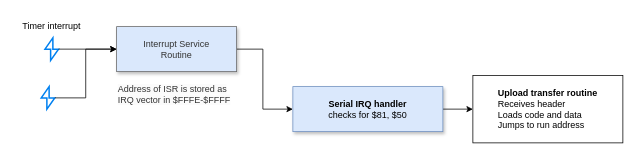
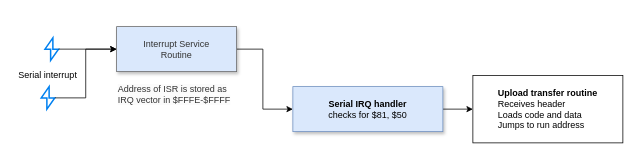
node "Timer interrupt": removed
node "Serial interrupt": added
